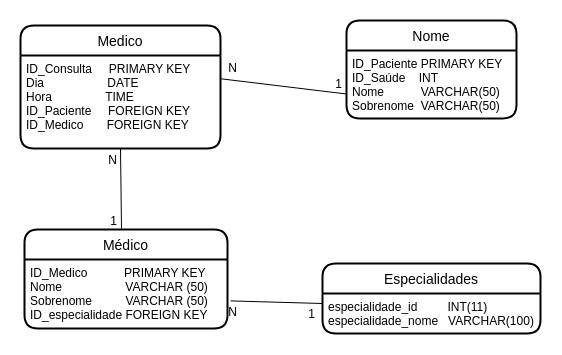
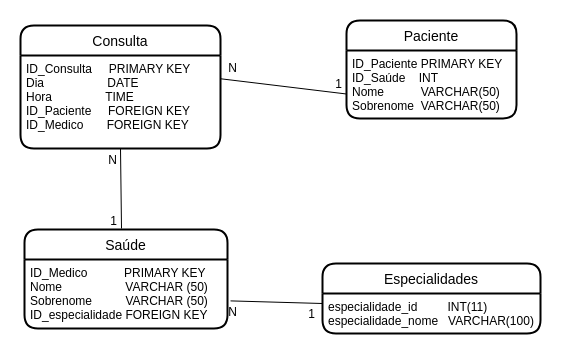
node "Nome": label "Nome" -> "Paciente"
node "Medico": label "Medico" -> "Consulta"
node "Médico": label "Médico" -> "Saúde"
